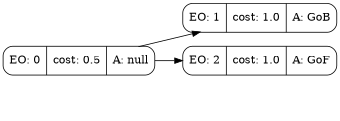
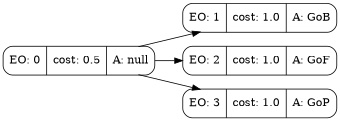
node "EO: 3": added
